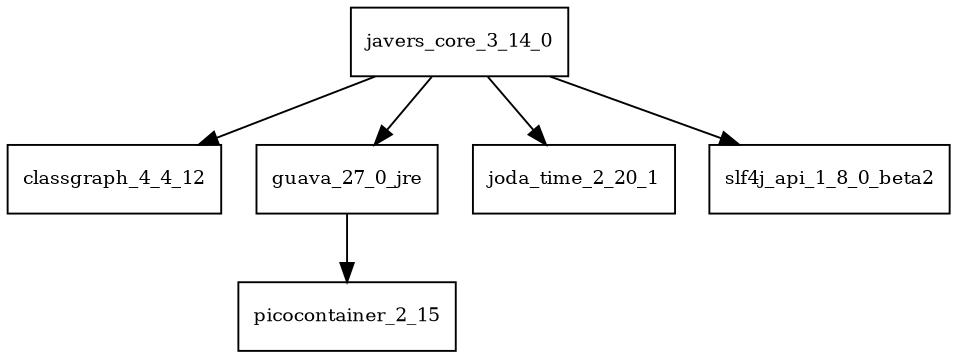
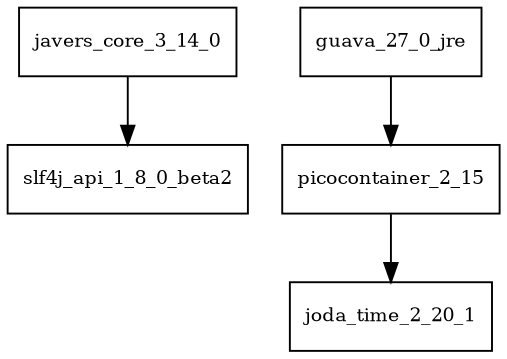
edge "javers_core_3_14_0" -> "guava_27_0_jre": removed
edge "javers_core_3_14_0" -> "joda_time_2_20_1": now "picocontainer_2_15" -> "joda_time_2_20_1"
node "classgraph_4_4_12": removed
